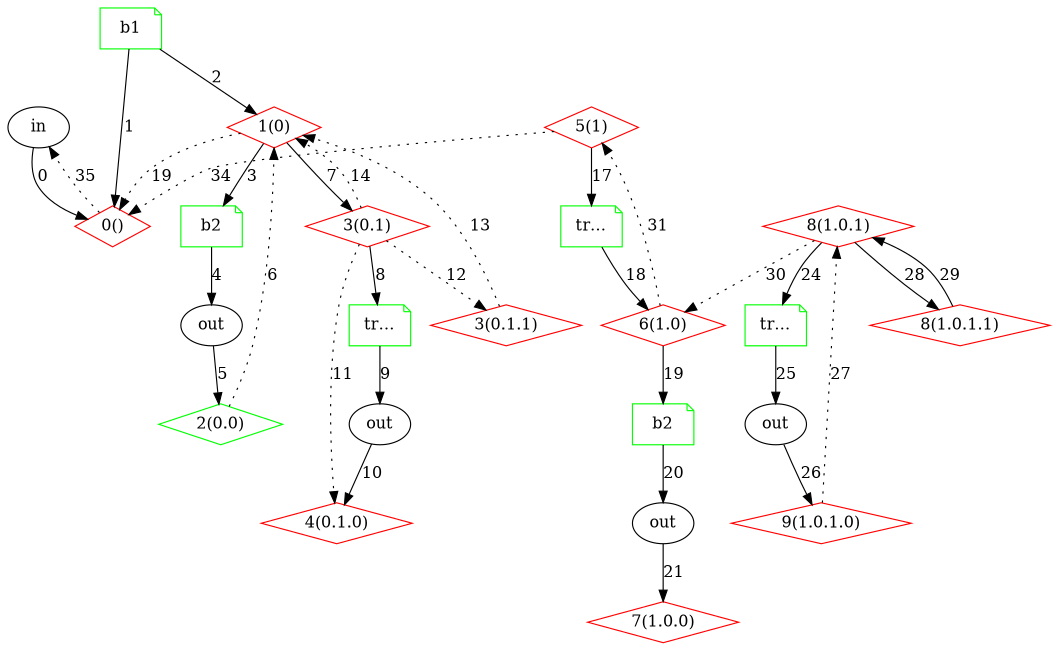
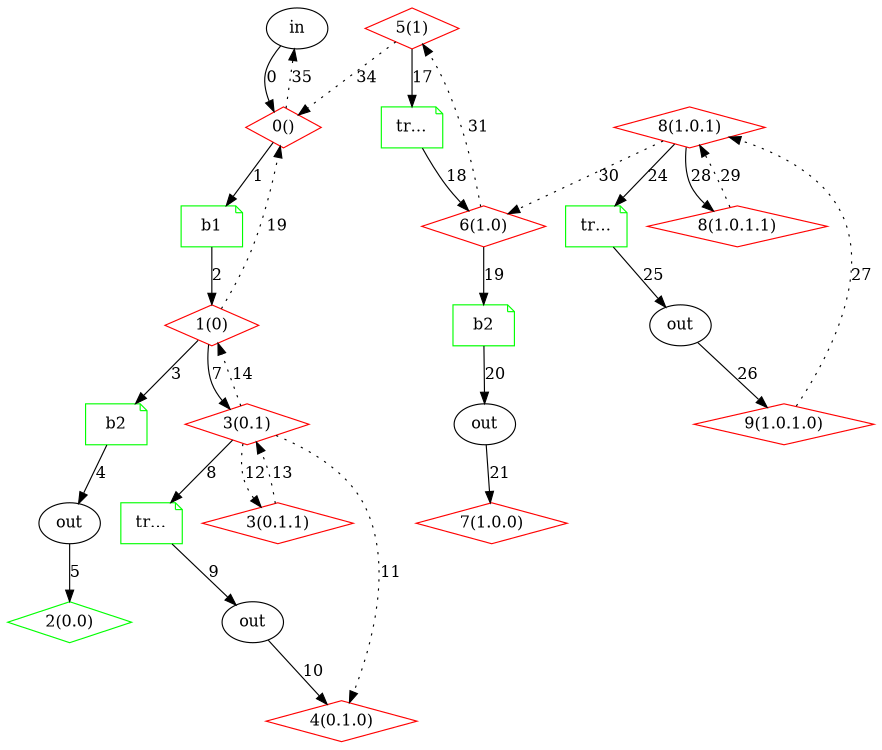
edge "b1" -> "0()": reversed
edge "3(0.1.1)" -> "1(0)": now "3(0.1.1)" -> "3(0.1)"
edge "8(1.0.1.1)" -> "8(1.0.1)": style solid -> dotted
edge "2(0.0)" -> "1(0)": removed, label "6"
